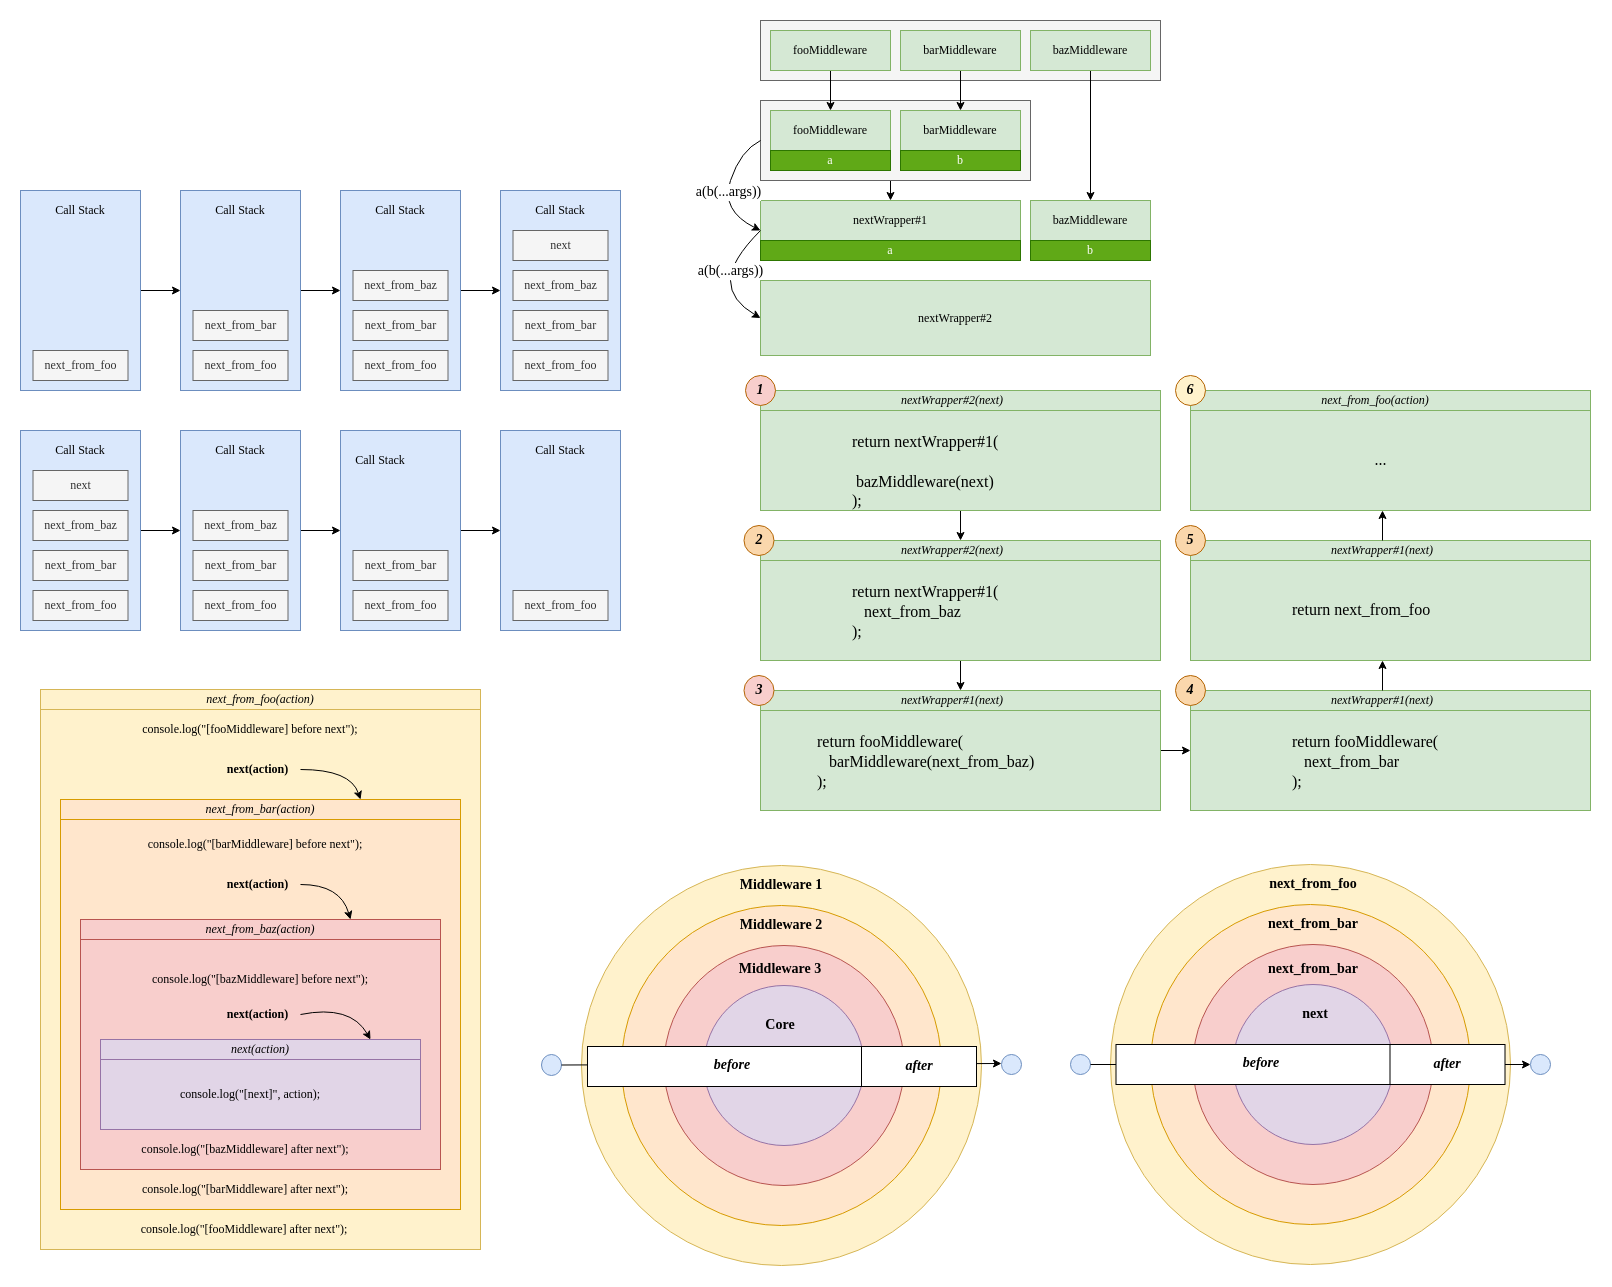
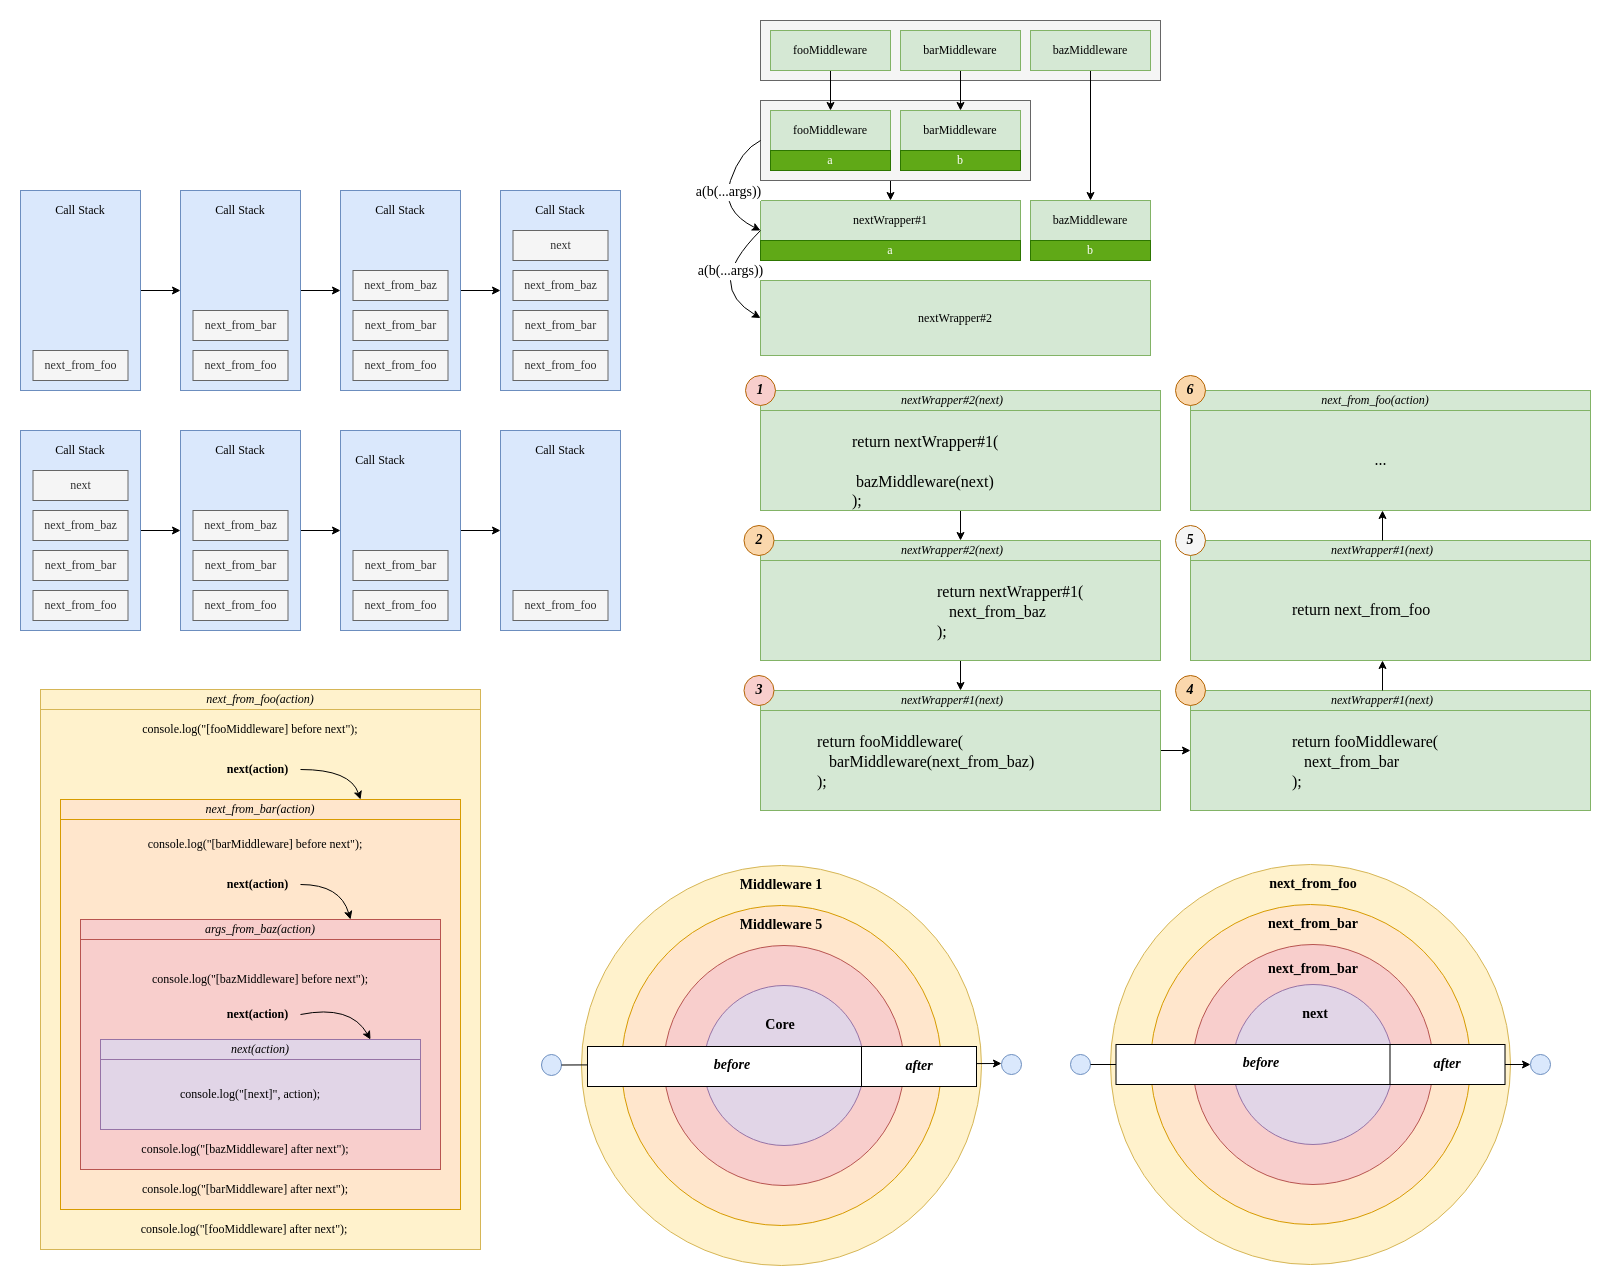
node "6": fillcolor #fff2cc -> #fad7ac
node "5": fillcolor #fad7ac -> #f5f5f5
node "return nextWrapper#1( next_from_baz );": moved (961, 611) -> (1046, 611)
node "Middleware 2": label "Middleware 2" -> "Middleware 5"
node "next_from_baz(action)": label "next_from_baz(action)" -> "args_from_baz(action)"
node "Middleware 3": removed
